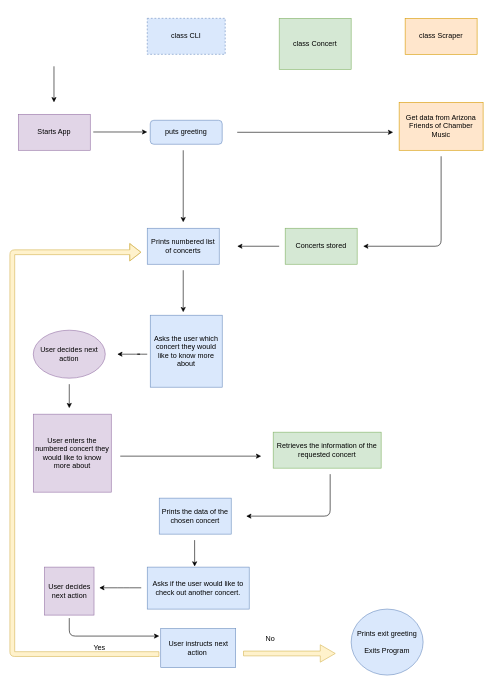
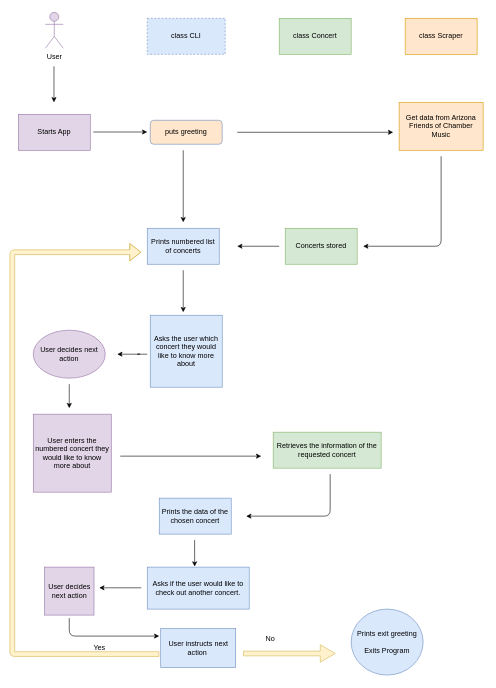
node "User": added
node "class Concert": size 72x51 -> 72x36
node "puts greeting": fillcolor #dae8fc -> #ffe6cc
